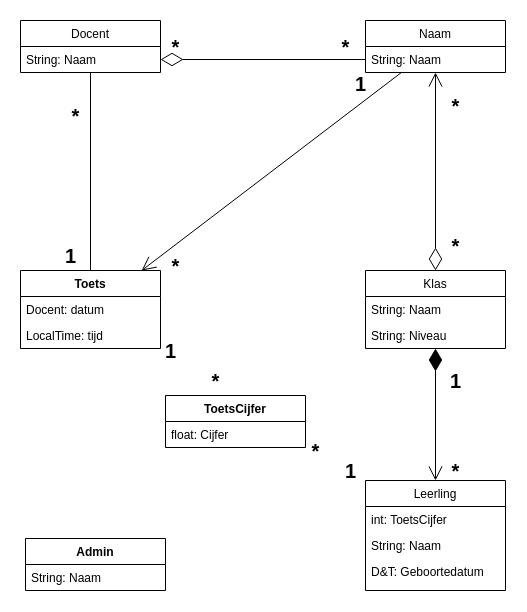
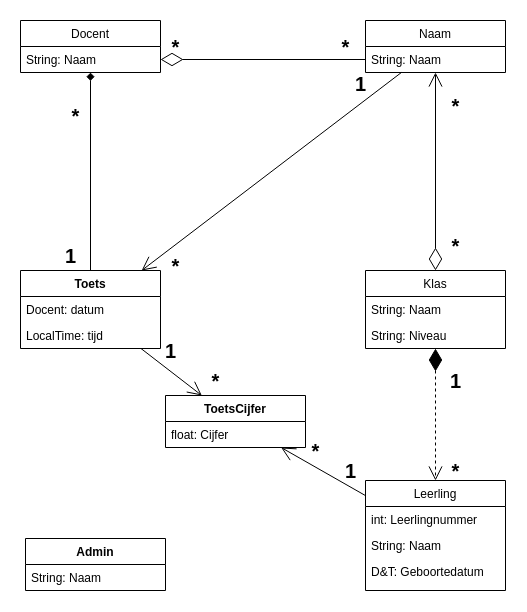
edge "Docent" -- "Toets": arrowhead none -> diamond
edge "Toets" -> "ToetsCijfer": added
edge "Klas" -- "Leerling": style solid -> dashed
edge "Leerling" -> "ToetsCijfer": added
node "int: ToetsCijfer": label "int: ToetsCijfer" -> "int: Leerlingnummer"
